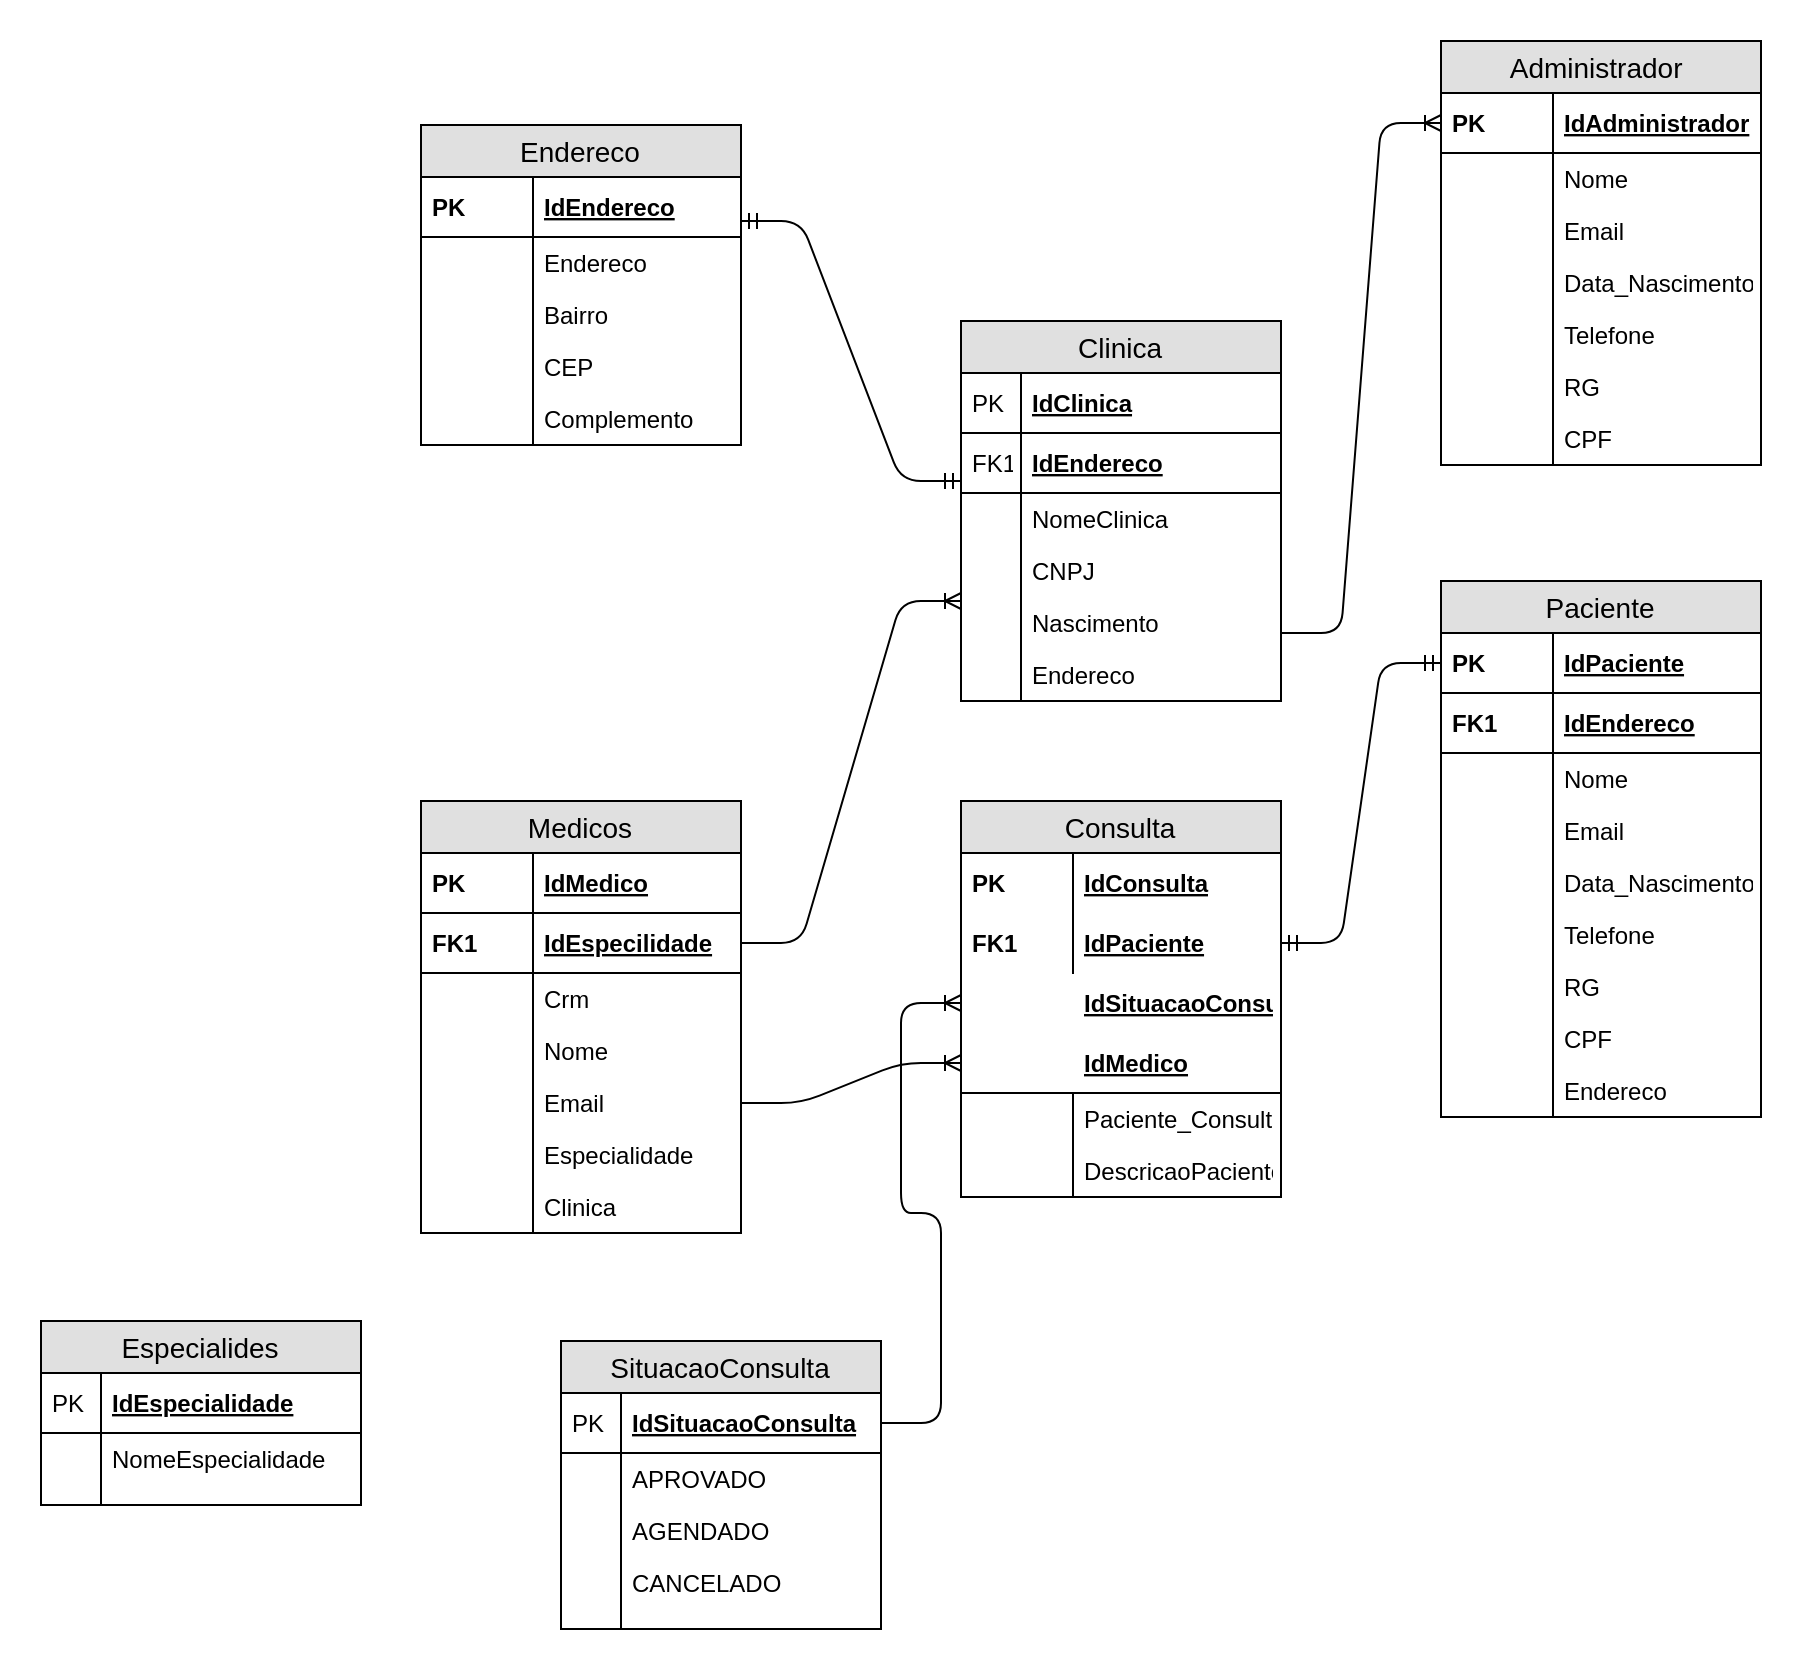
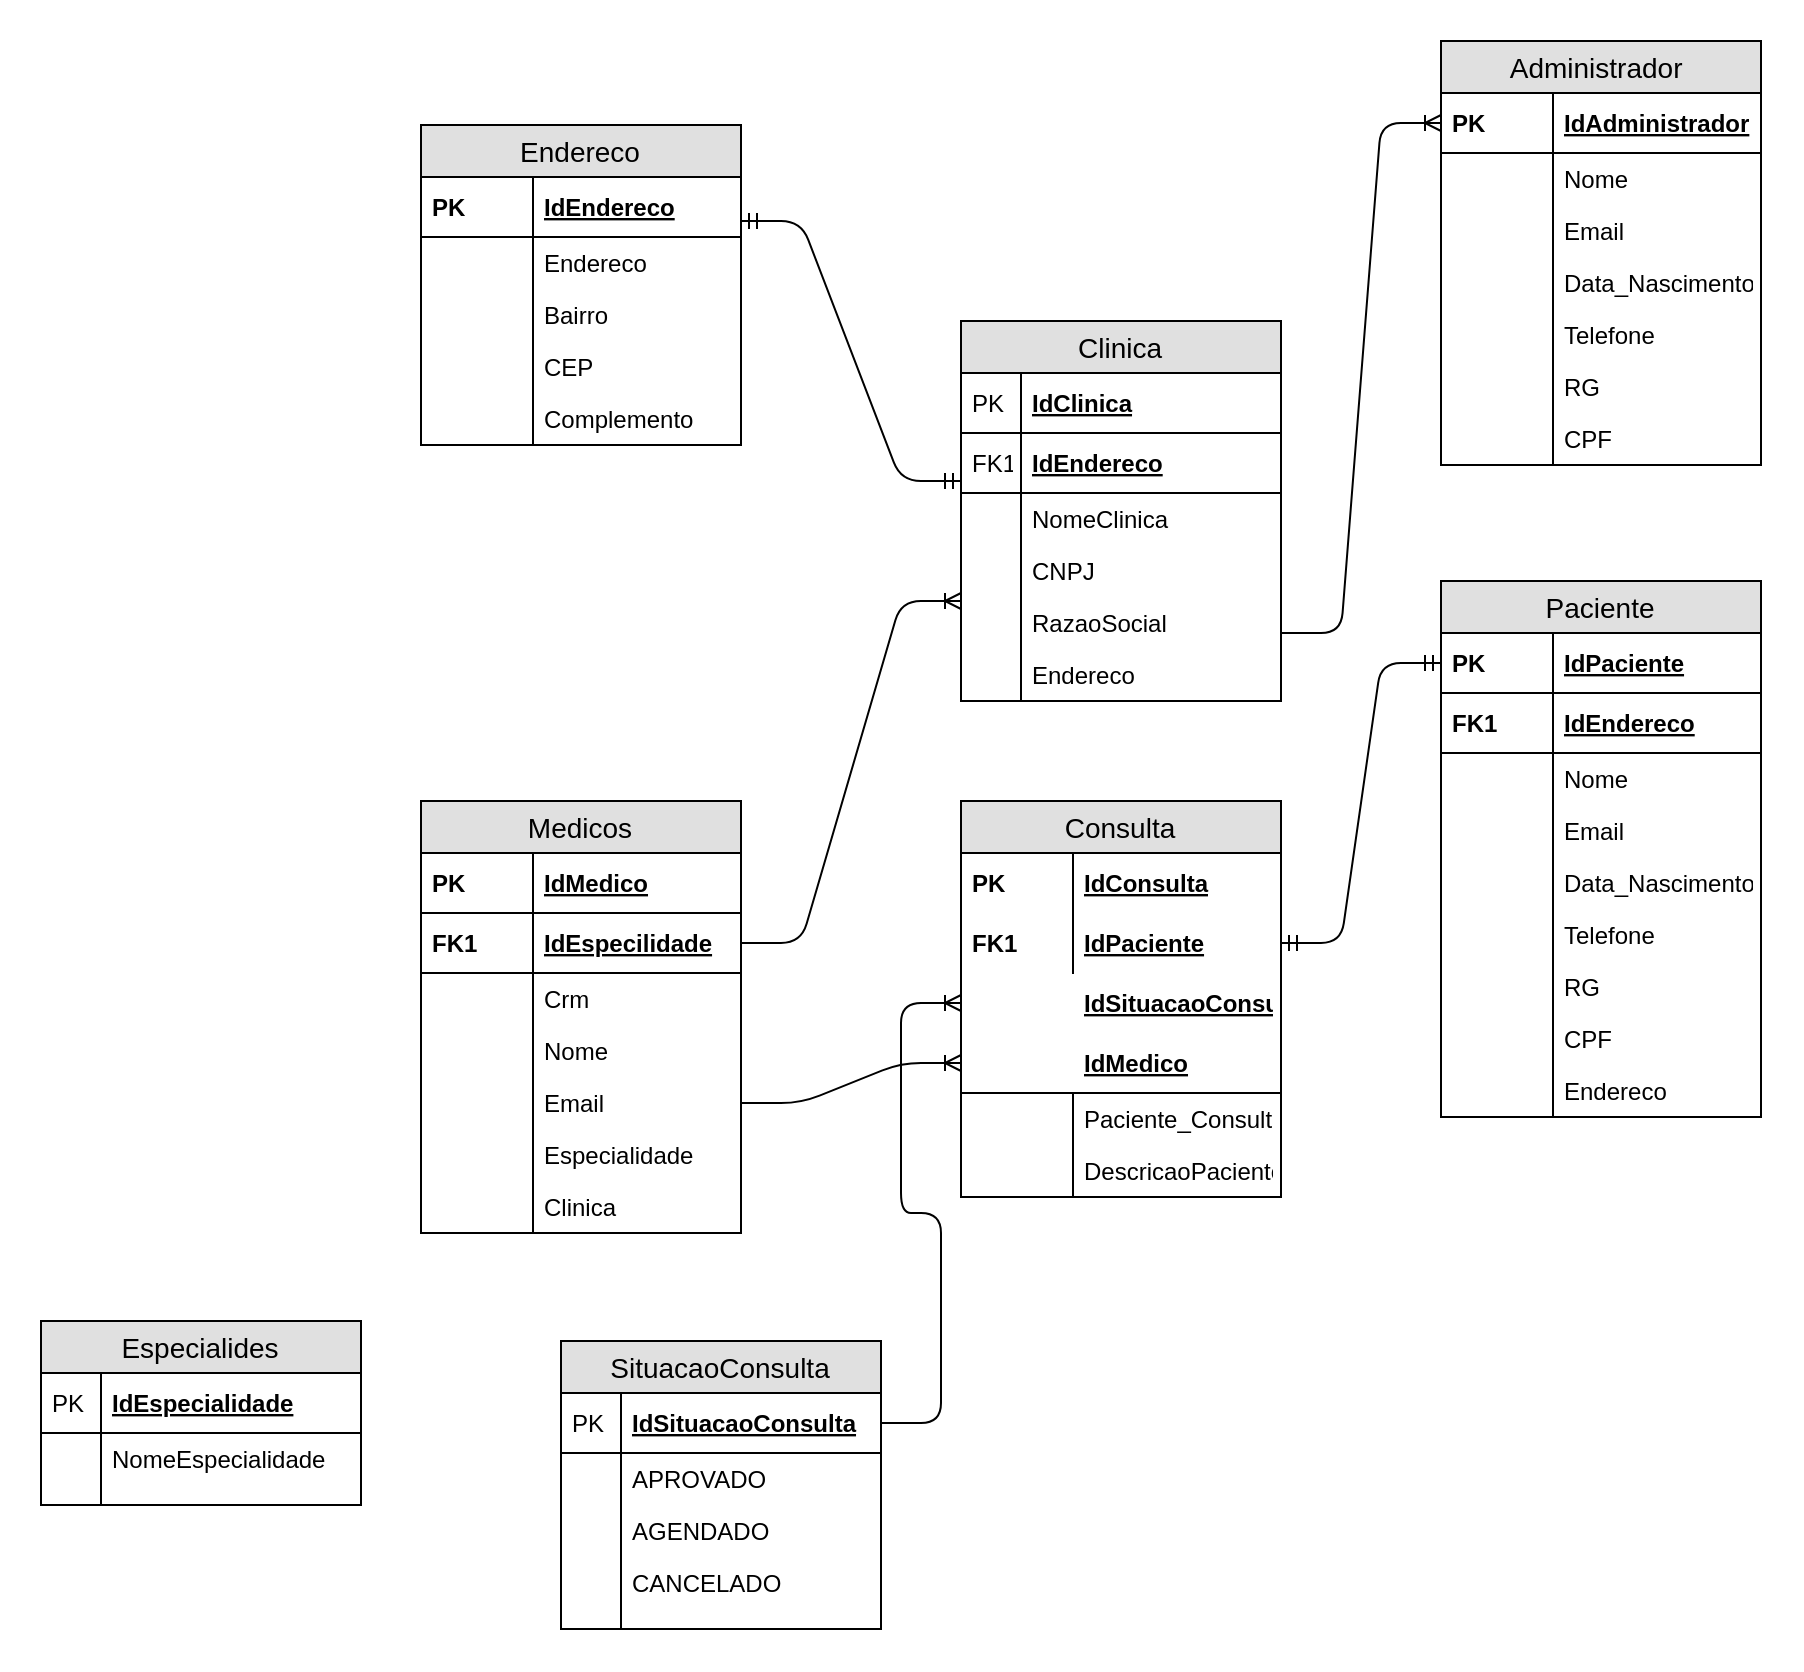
node "Nascimento": label "Nascimento" -> "RazaoSocial"
